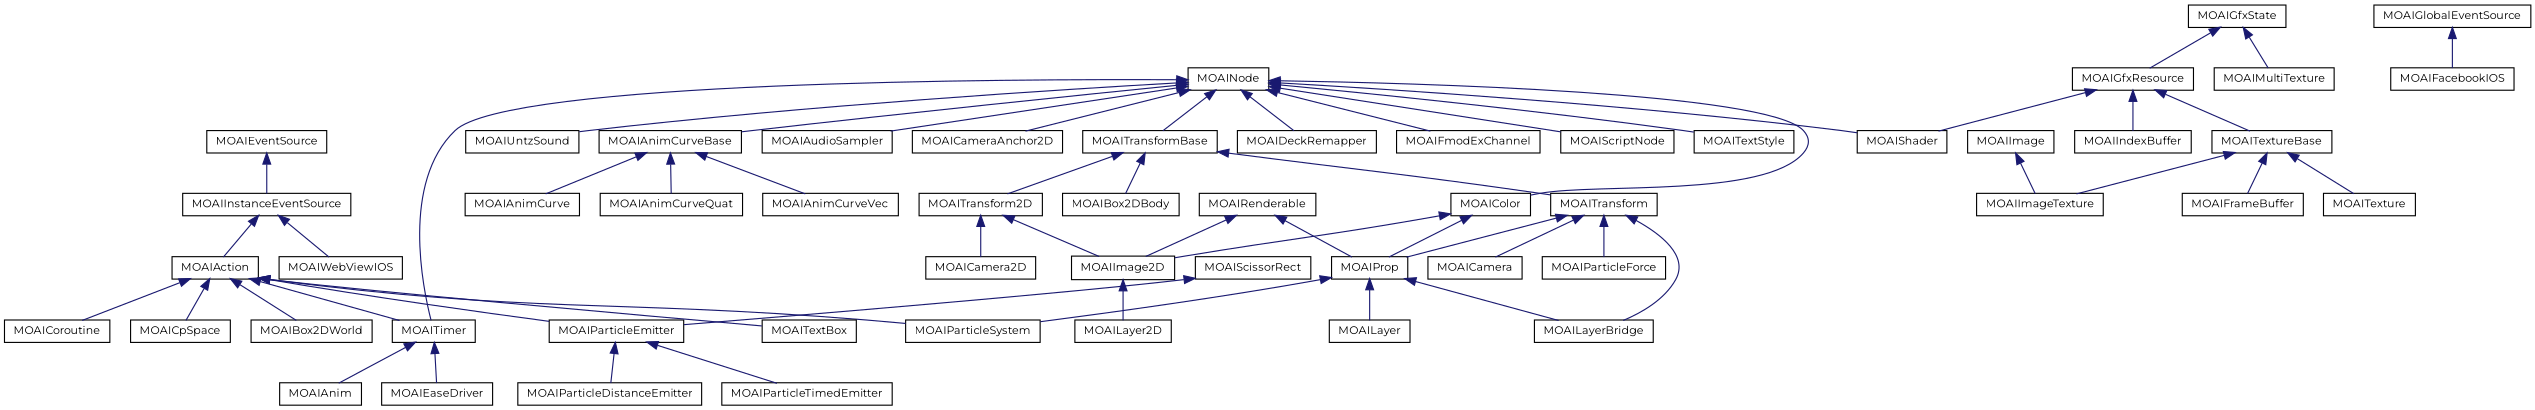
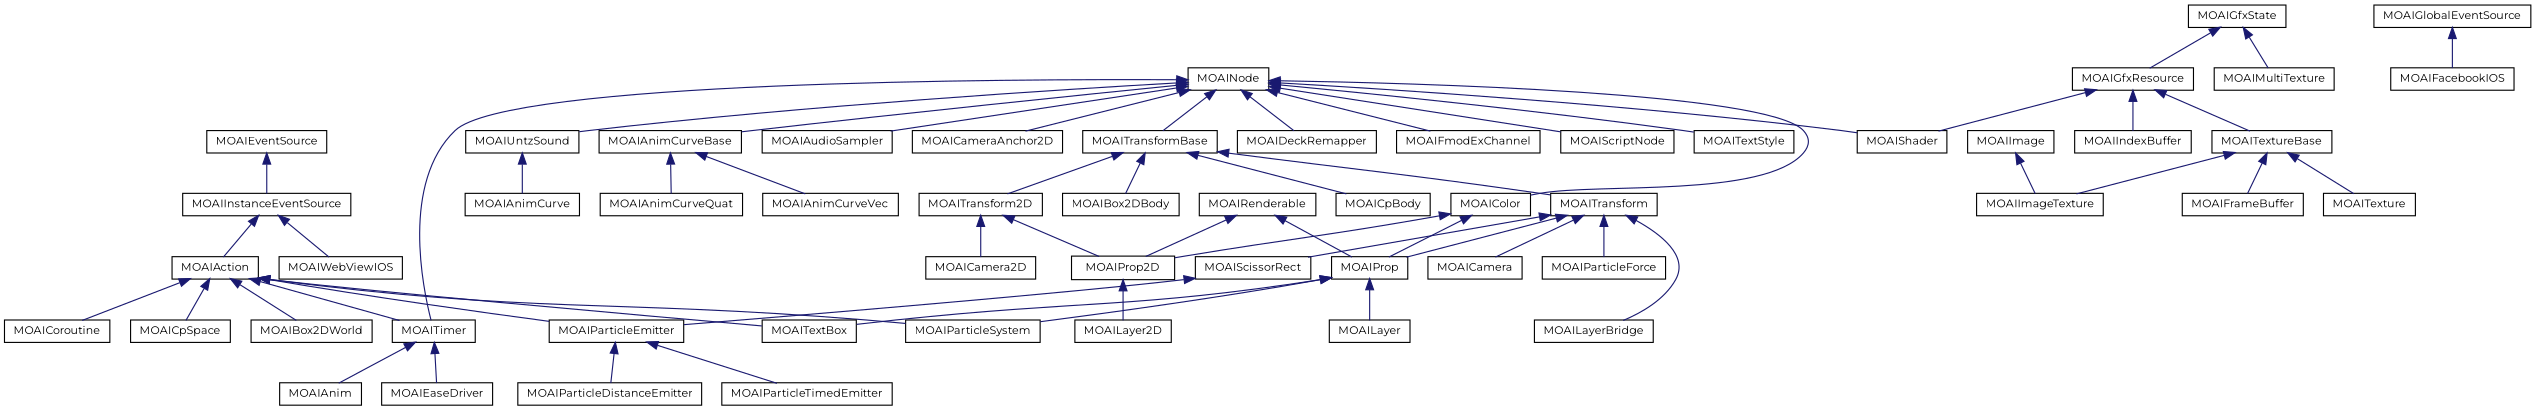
edge "MOAIAnimCurve" -> "MOAIAnimCurveBase": now "MOAIAnimCurve" -> "MOAIUntzSound"
node "MOAICpBody": added
edge "MOAIScissorRect" -> "MOAITransform": added
node "MOAIImage2D": label "MOAIImage2D" -> "MOAIProp2D"
edge "MOAILayerBridge" -> "MOAIProp": now "MOAITextBox" -> "MOAIProp"
